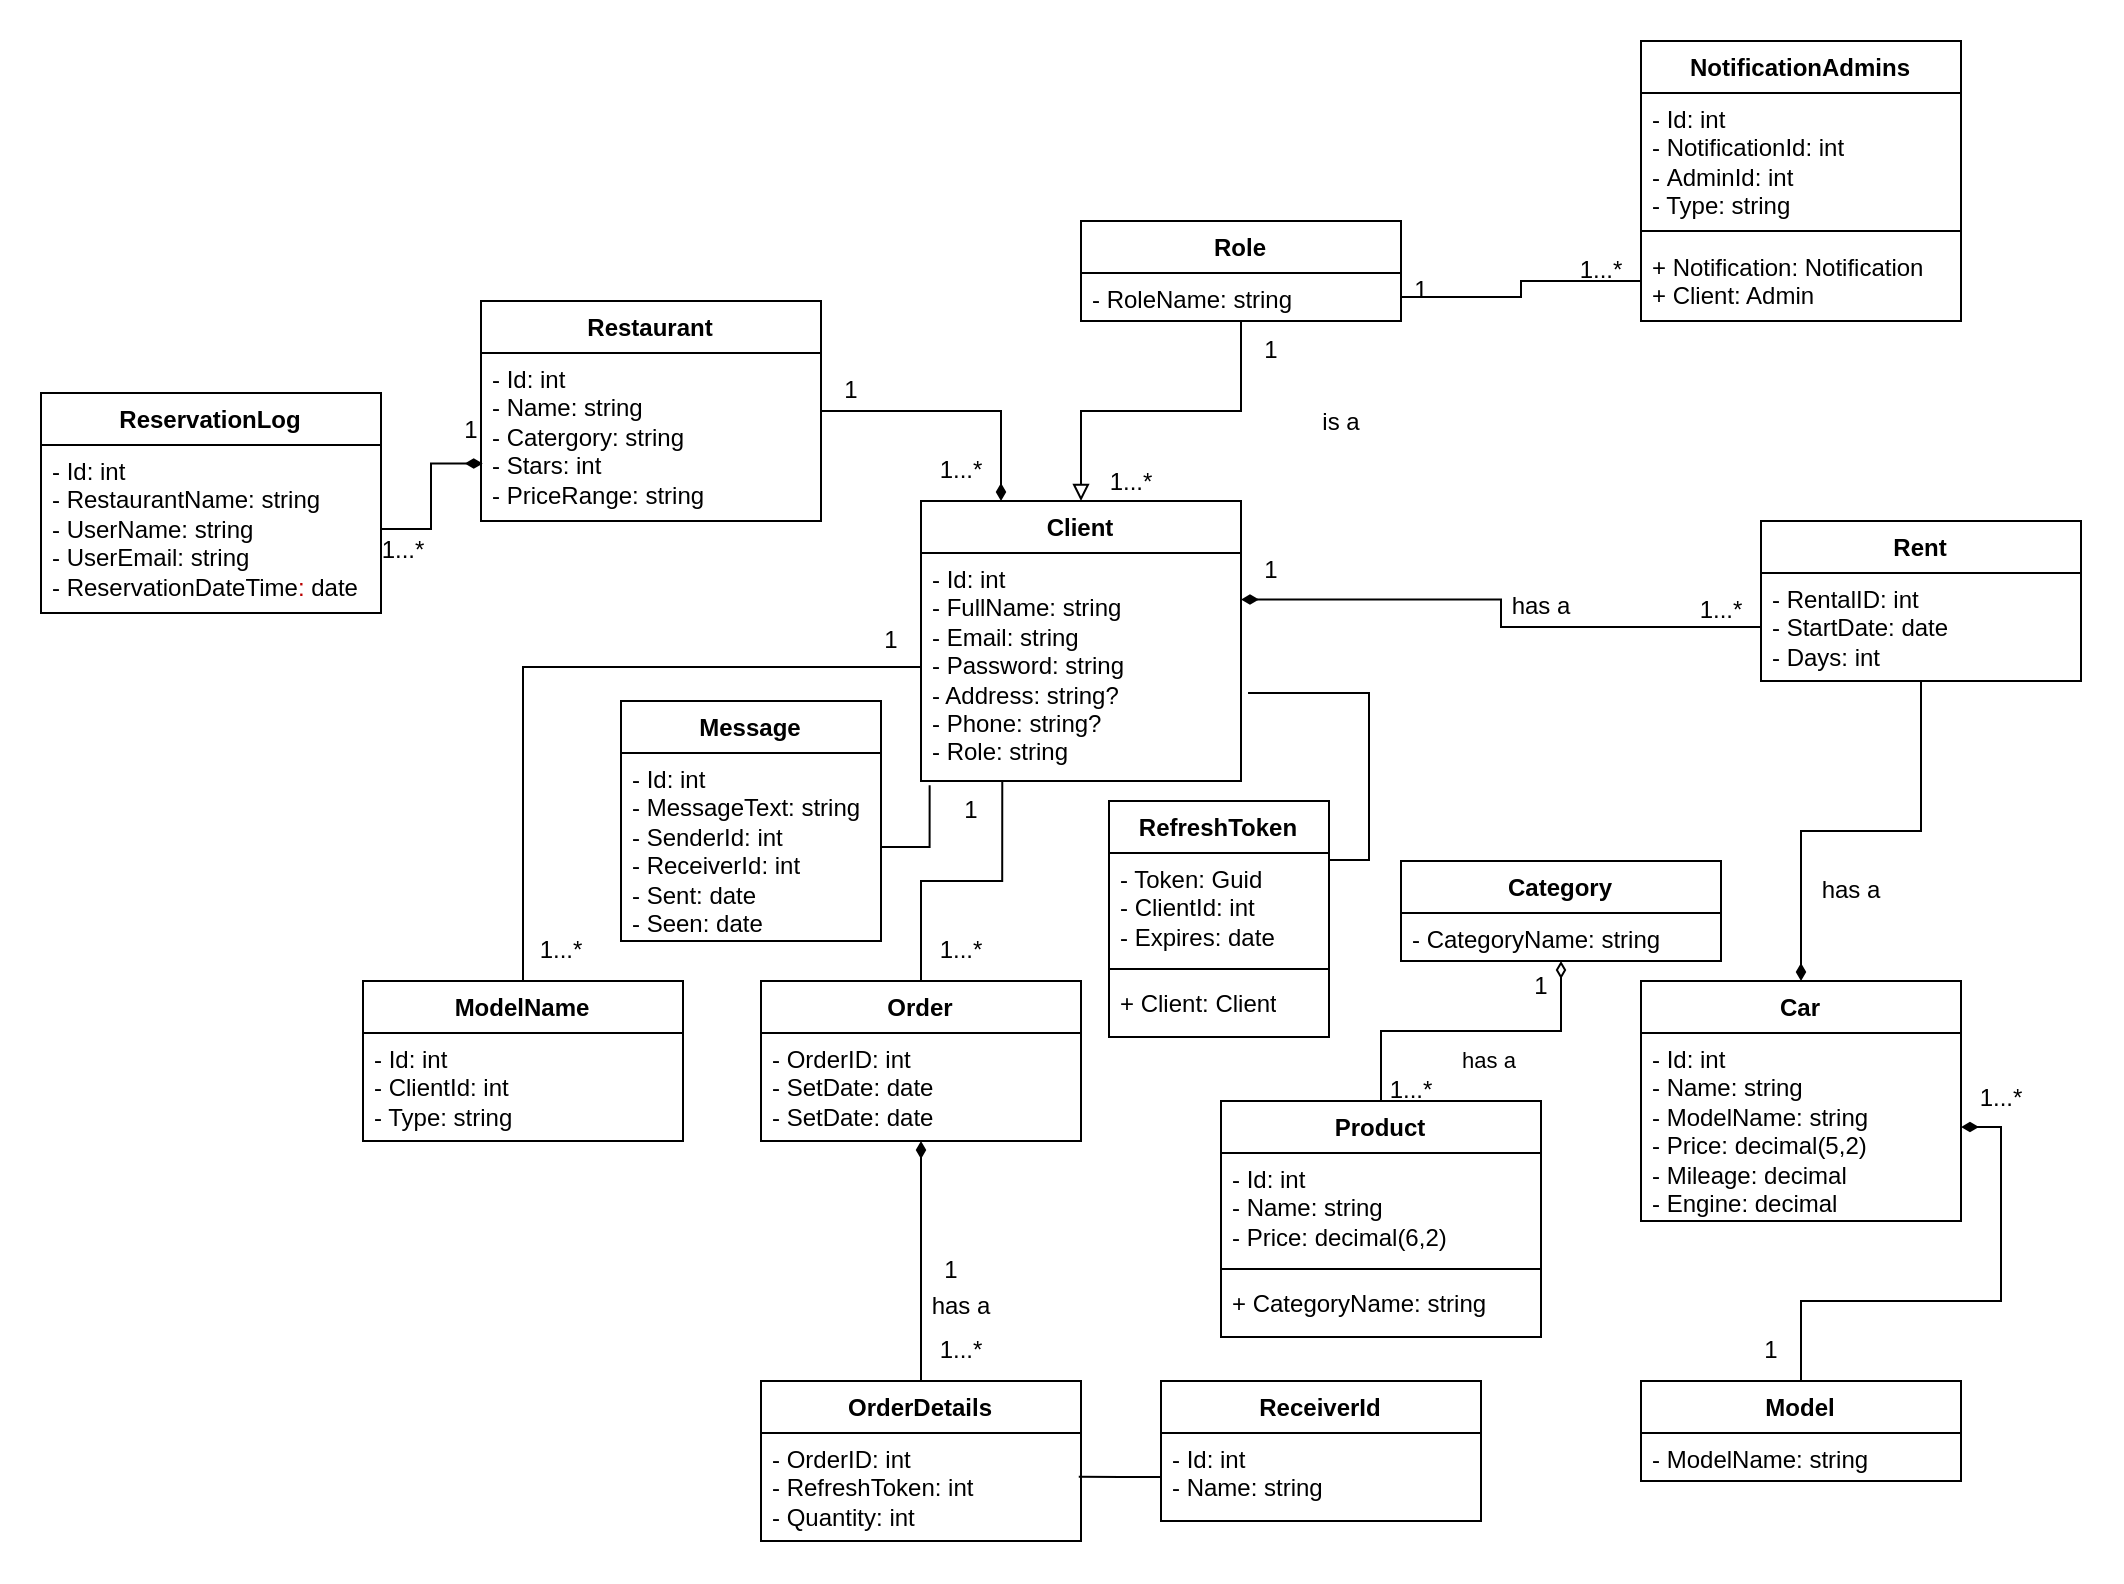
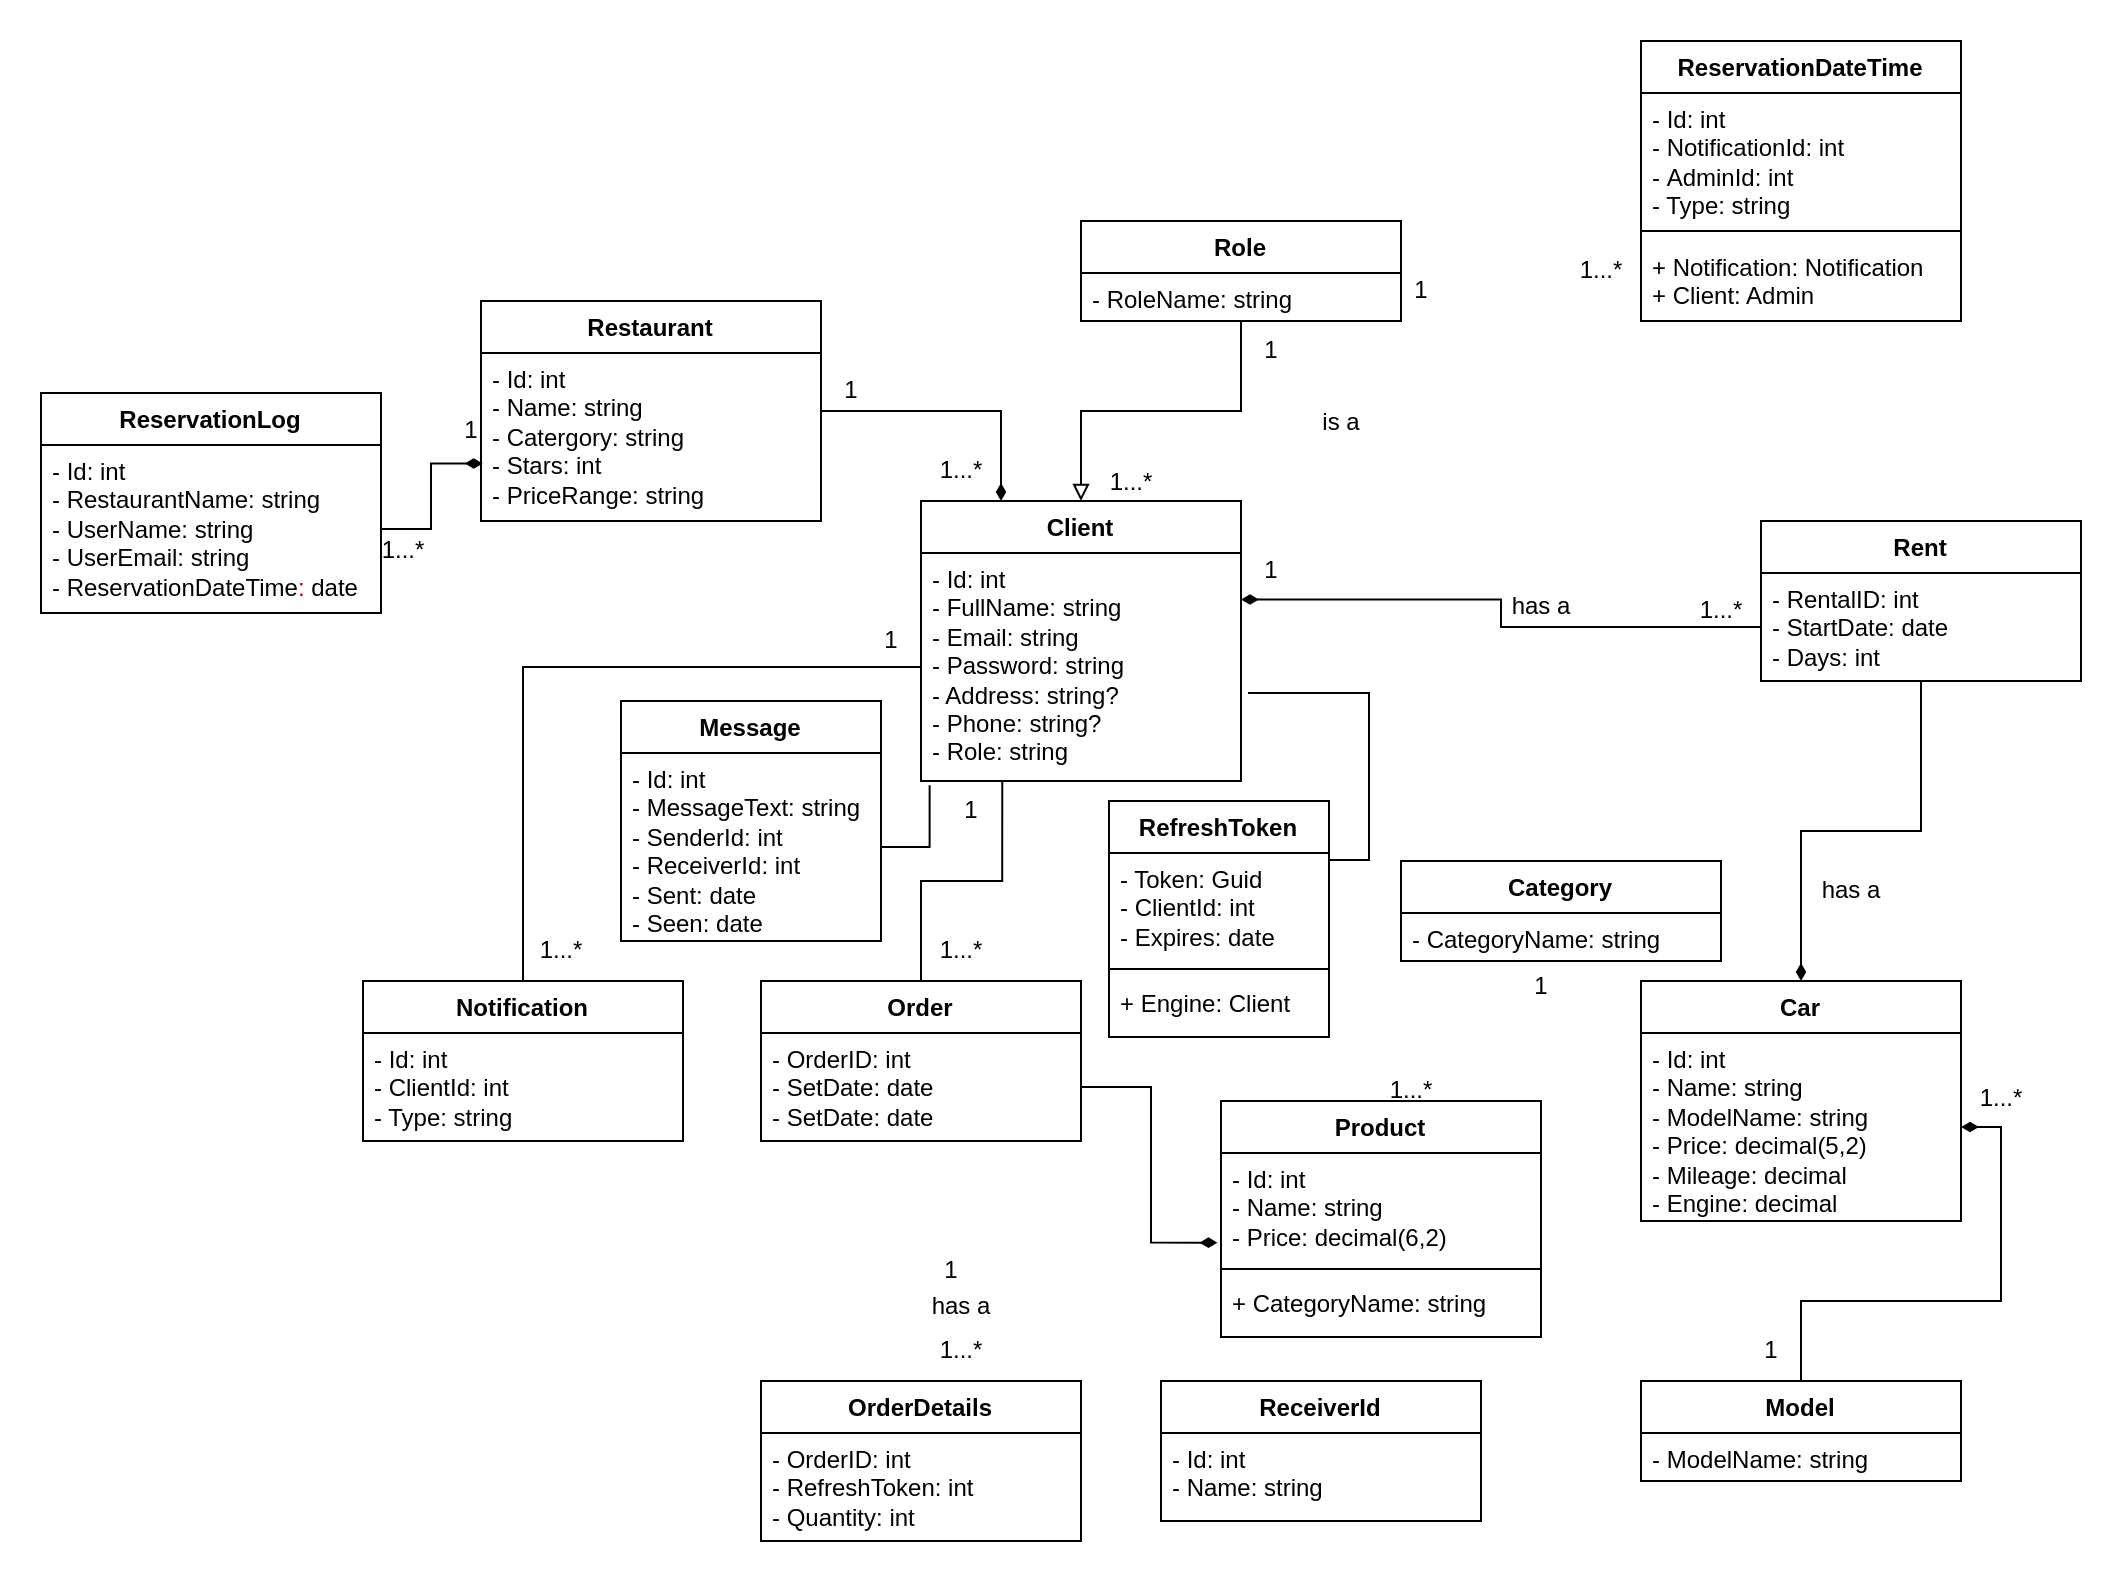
node "NotificationAdmins": label "NotificationAdmins" -> "ReservationDateTime"
edge "+ Notification: Notification + Client: Admin" -- "- RoleName: string": removed
node "+ Client: Client": label "+ Client: Client" -> "+ Engine: Client"
node "ModelName": label "ModelName" -> "Notification"
edge "Product" -> "Category": removed, label "has a"
edge "- OrderID: int - SetDate: date - SetDate: date" -> "- Id: int - Name: string - Price: decimal(6,2)": added
edge "OrderDetails" -> "Order": removed
edge "- Id: int - Name: string" -- "- OrderID: int - RefreshToken: int - Quantity: int": removed
